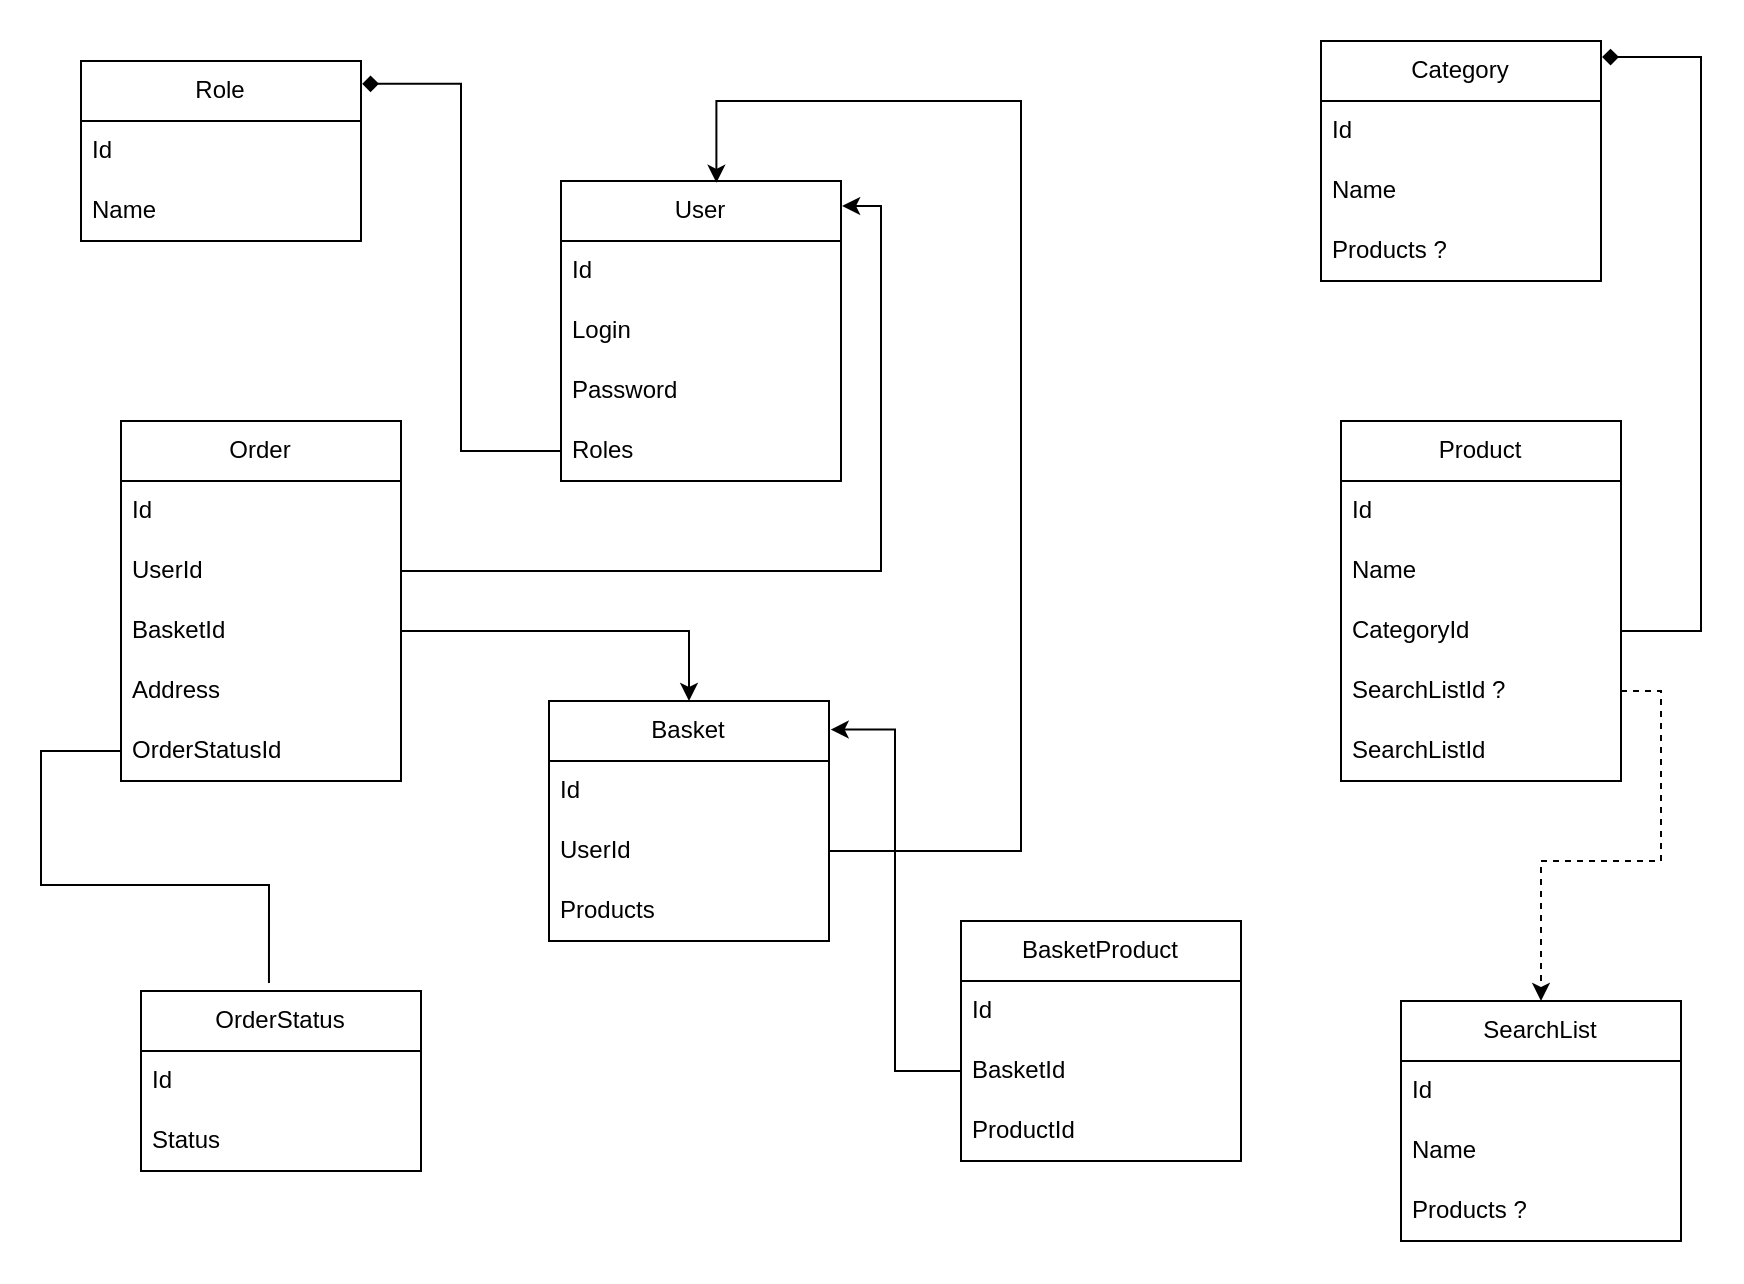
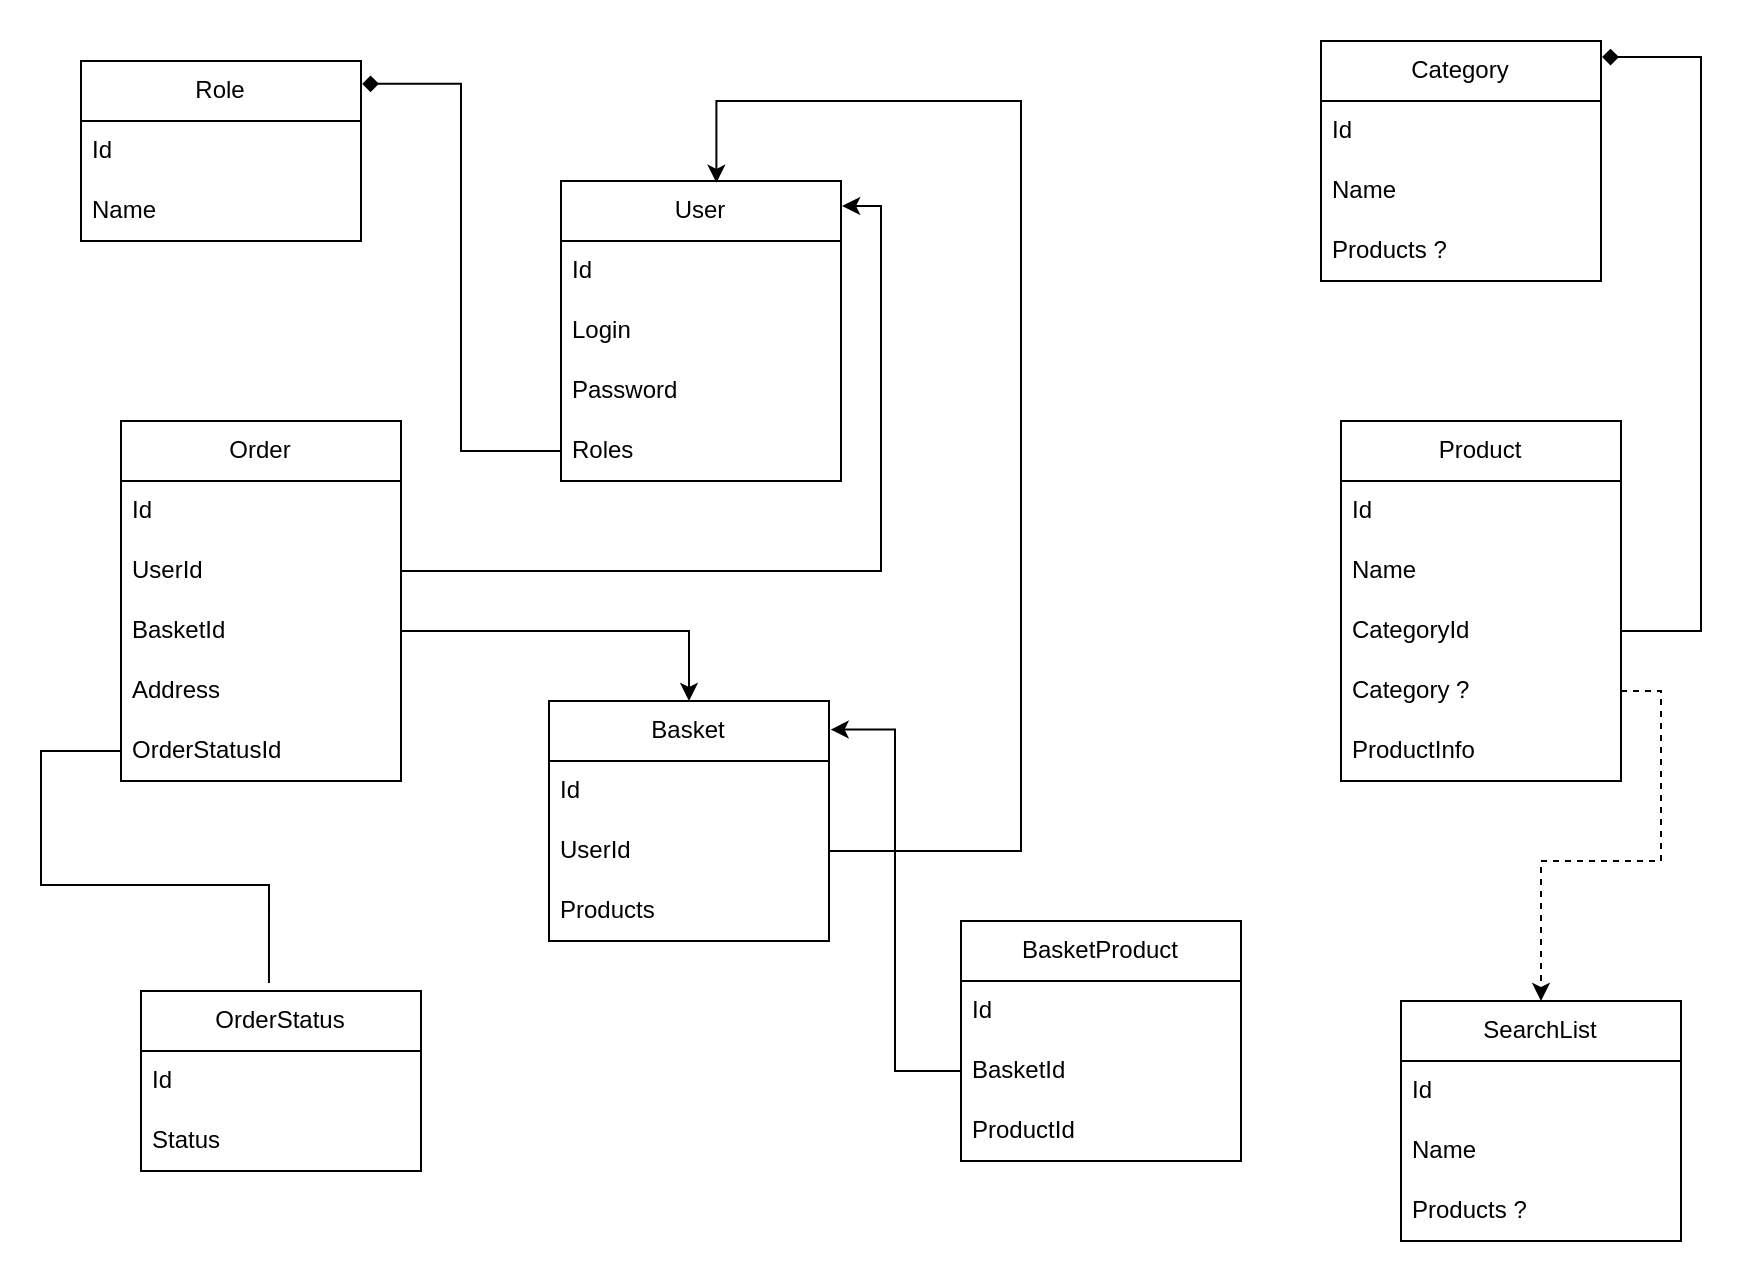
node "SearchListId ?": label "SearchListId ?" -> "Category ?"
node "SearchListId": label "SearchListId" -> "ProductInfo"
